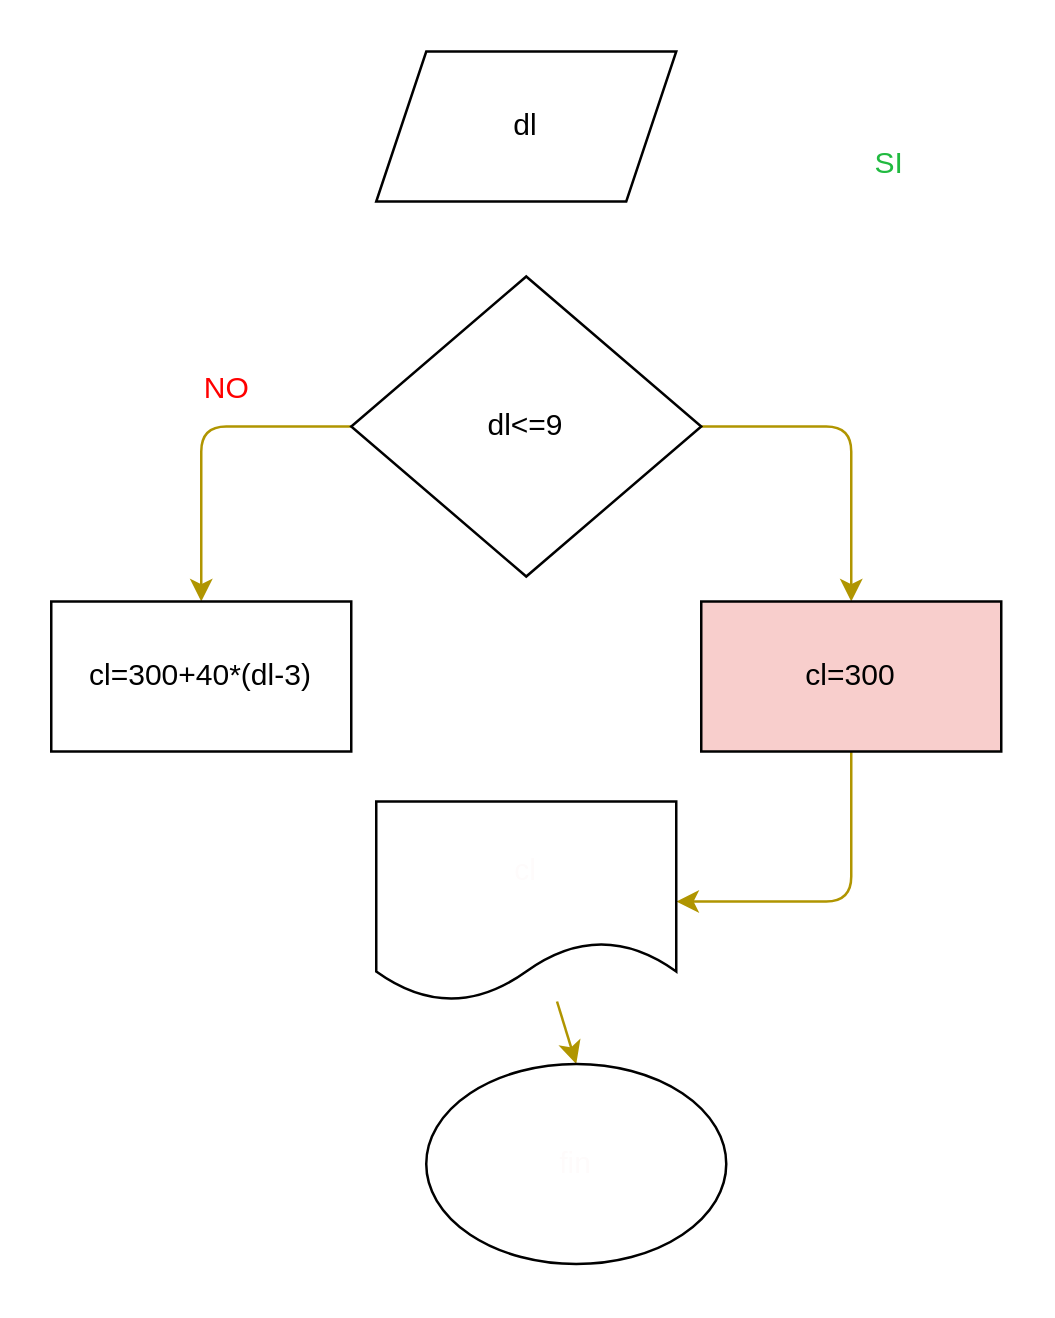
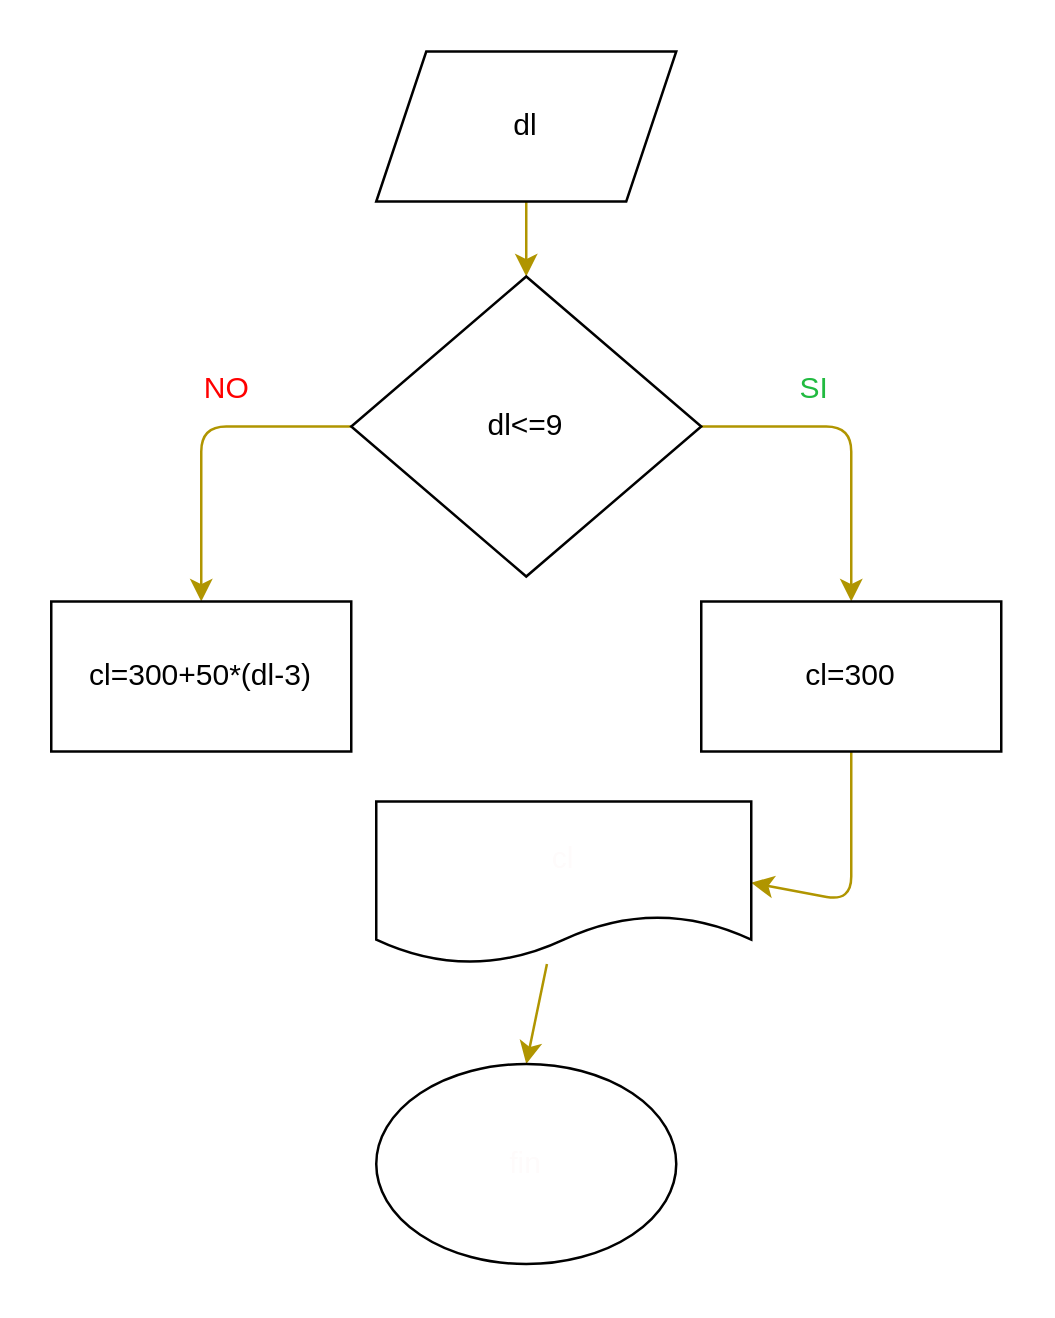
node "SI": moved (889, 164) -> (814, 389)
edge "dl" -> "dl<=9": added
node "cl=300+40*(dl-3)": label "cl=300+40*(dl-3)" -> "cl=300+50*(dl-3)"
node "cl=300": fillcolor #f8cecc -> #ffffff
node "cl": size 300x200 -> 375x163
node "fin": moved (576, 1164) -> (526, 1164)
